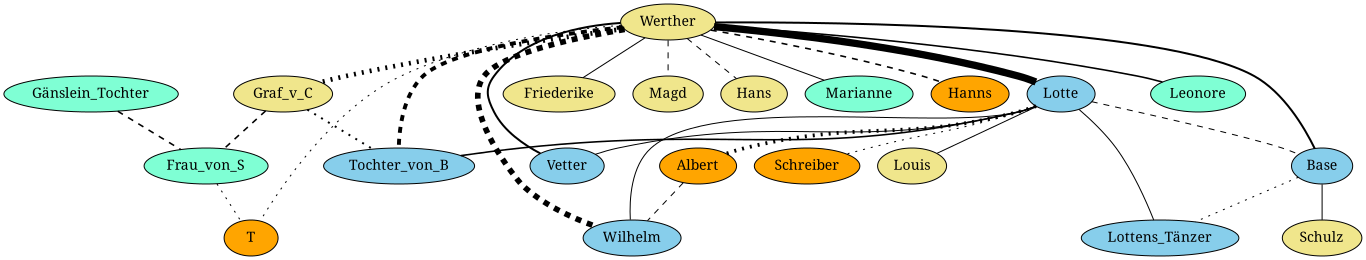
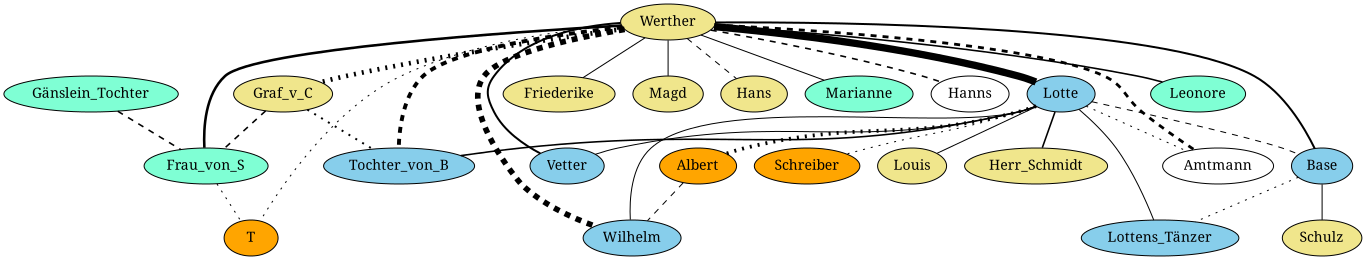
edge "Werther" -- "Frau_von_S": added
edge "Werther" -- "Magd": style dashed -> solid
node "Hanns": fillcolor orange -> white
node "Herr_Schmidt": added
node "Amtmann": added
